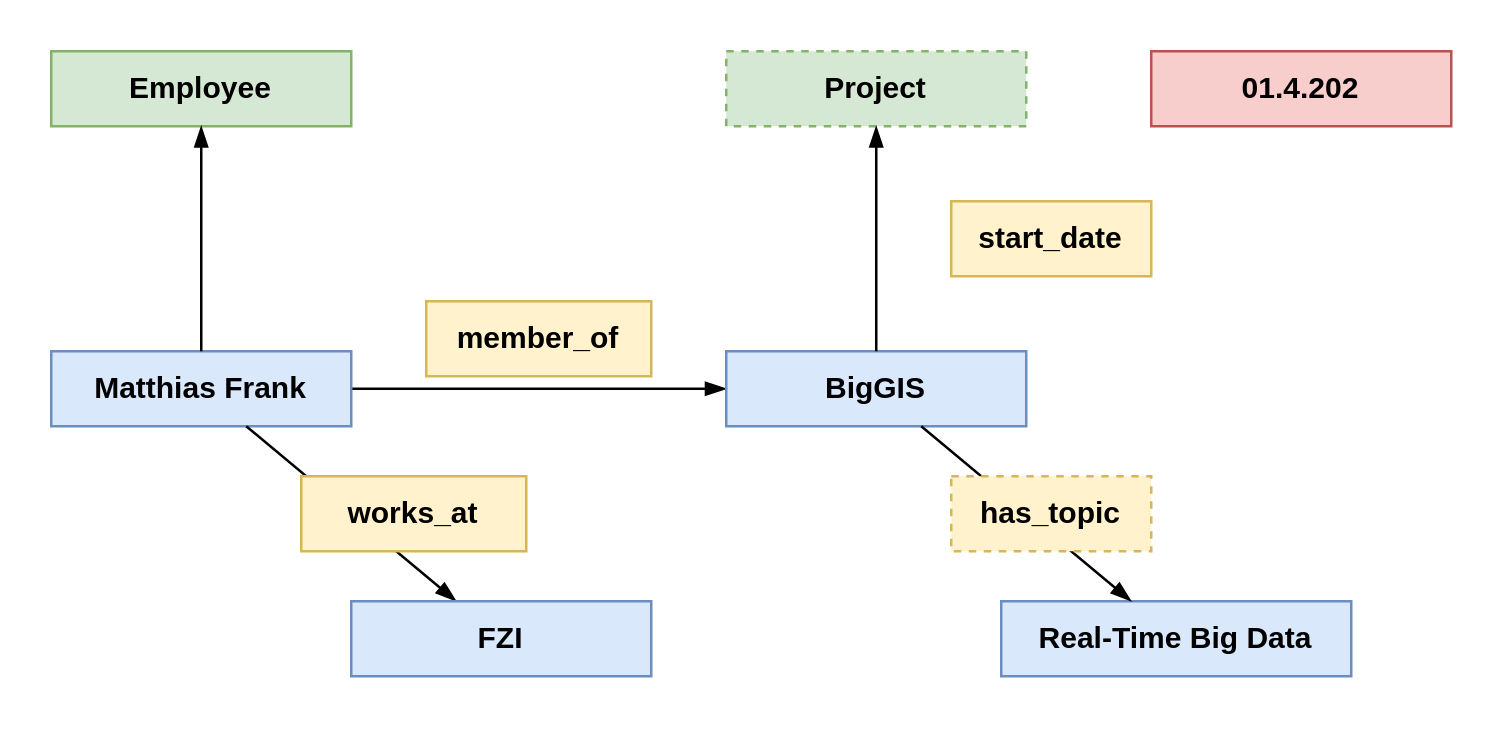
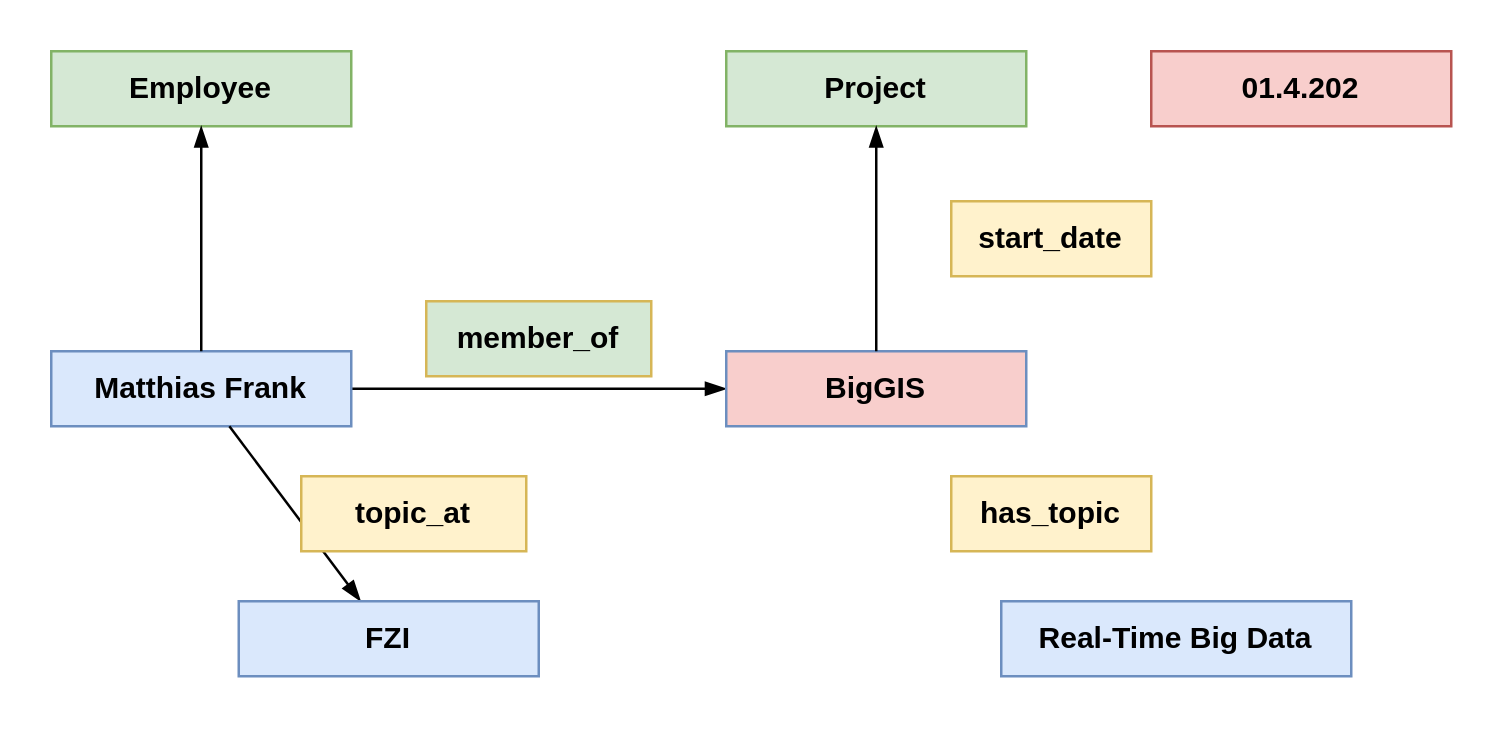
node "Project": style dashed -> solid
node "member_of": fillcolor #fff2cc -> #d5e8d4
node "BigGIS": fillcolor #dae8fc -> #f8cecc
edge "BigGIS" -> "Real-Time Big Data": removed
node "works_at": label "works_at" -> "topic_at"
node "has_topic": style dashed -> solid
node "FZI": moved (501, 639) -> (389, 639)
